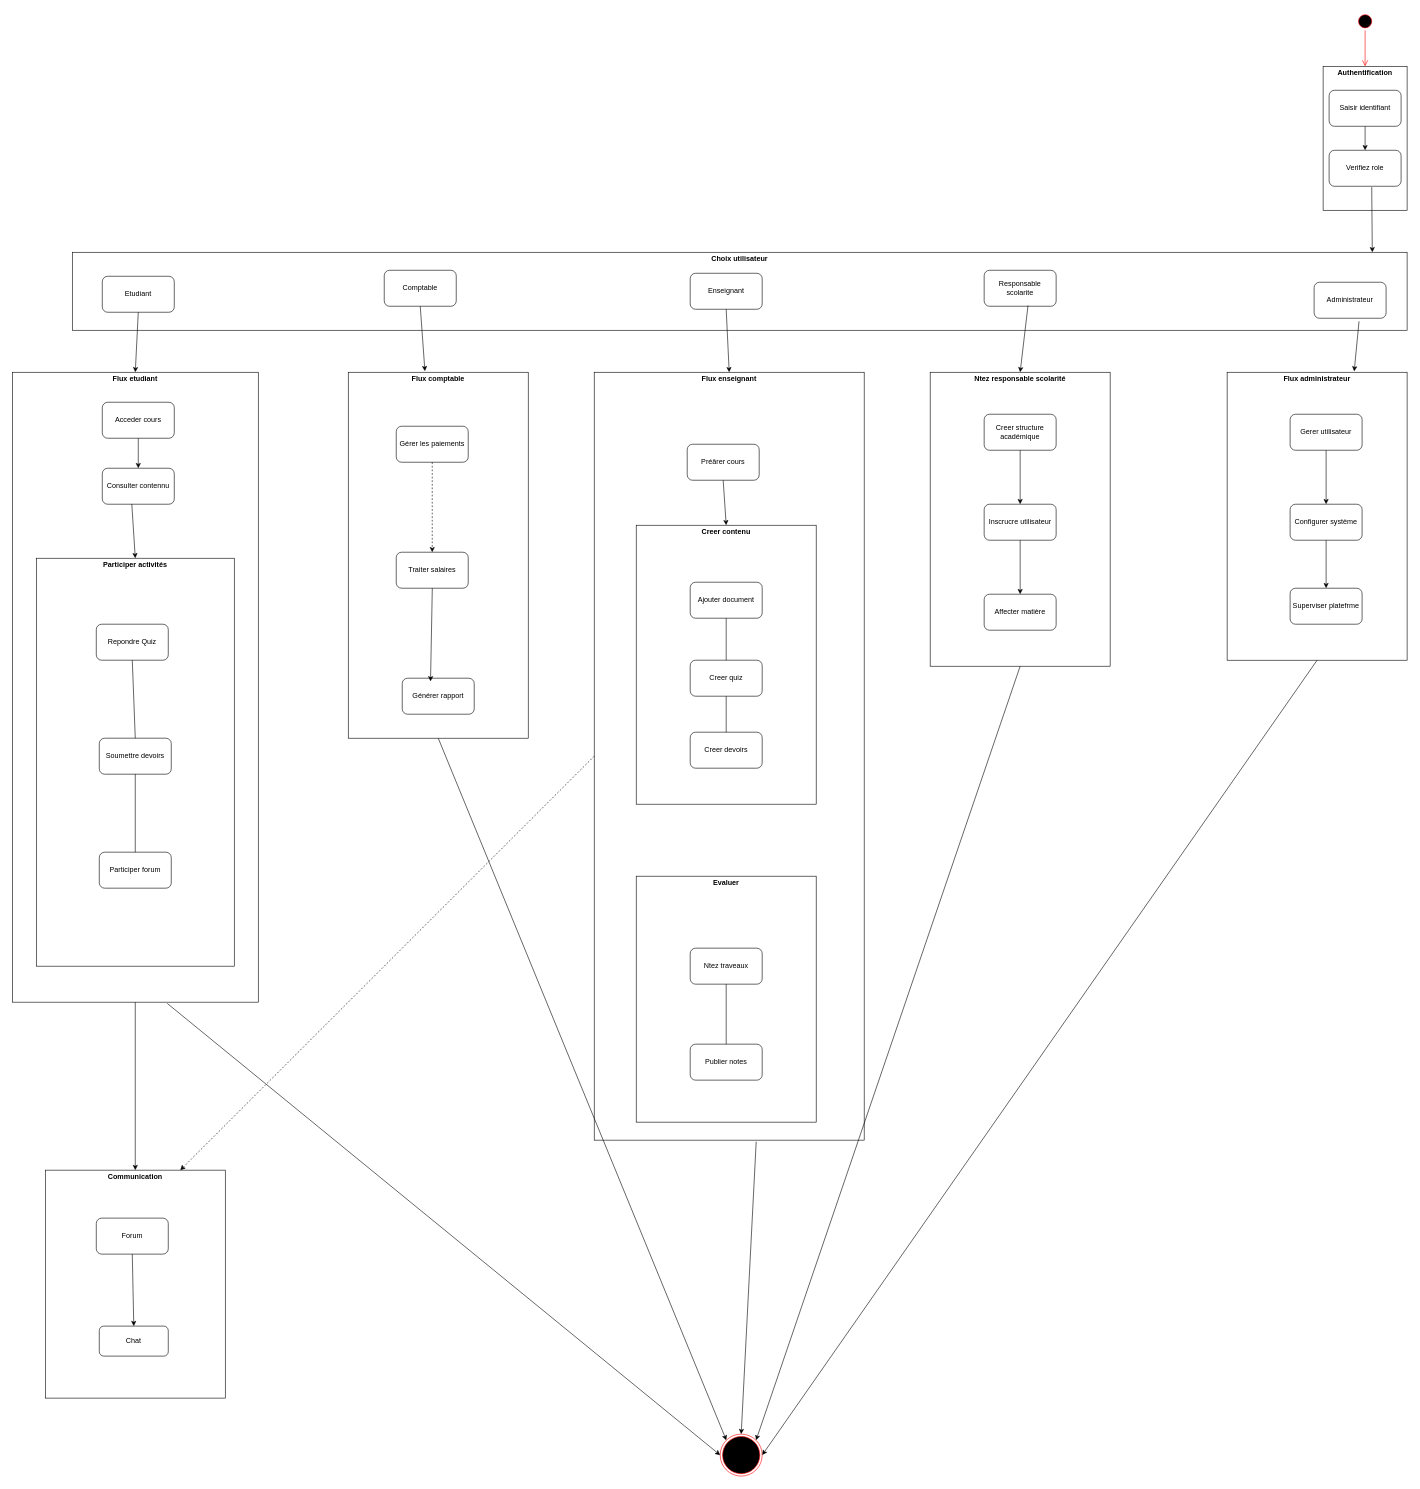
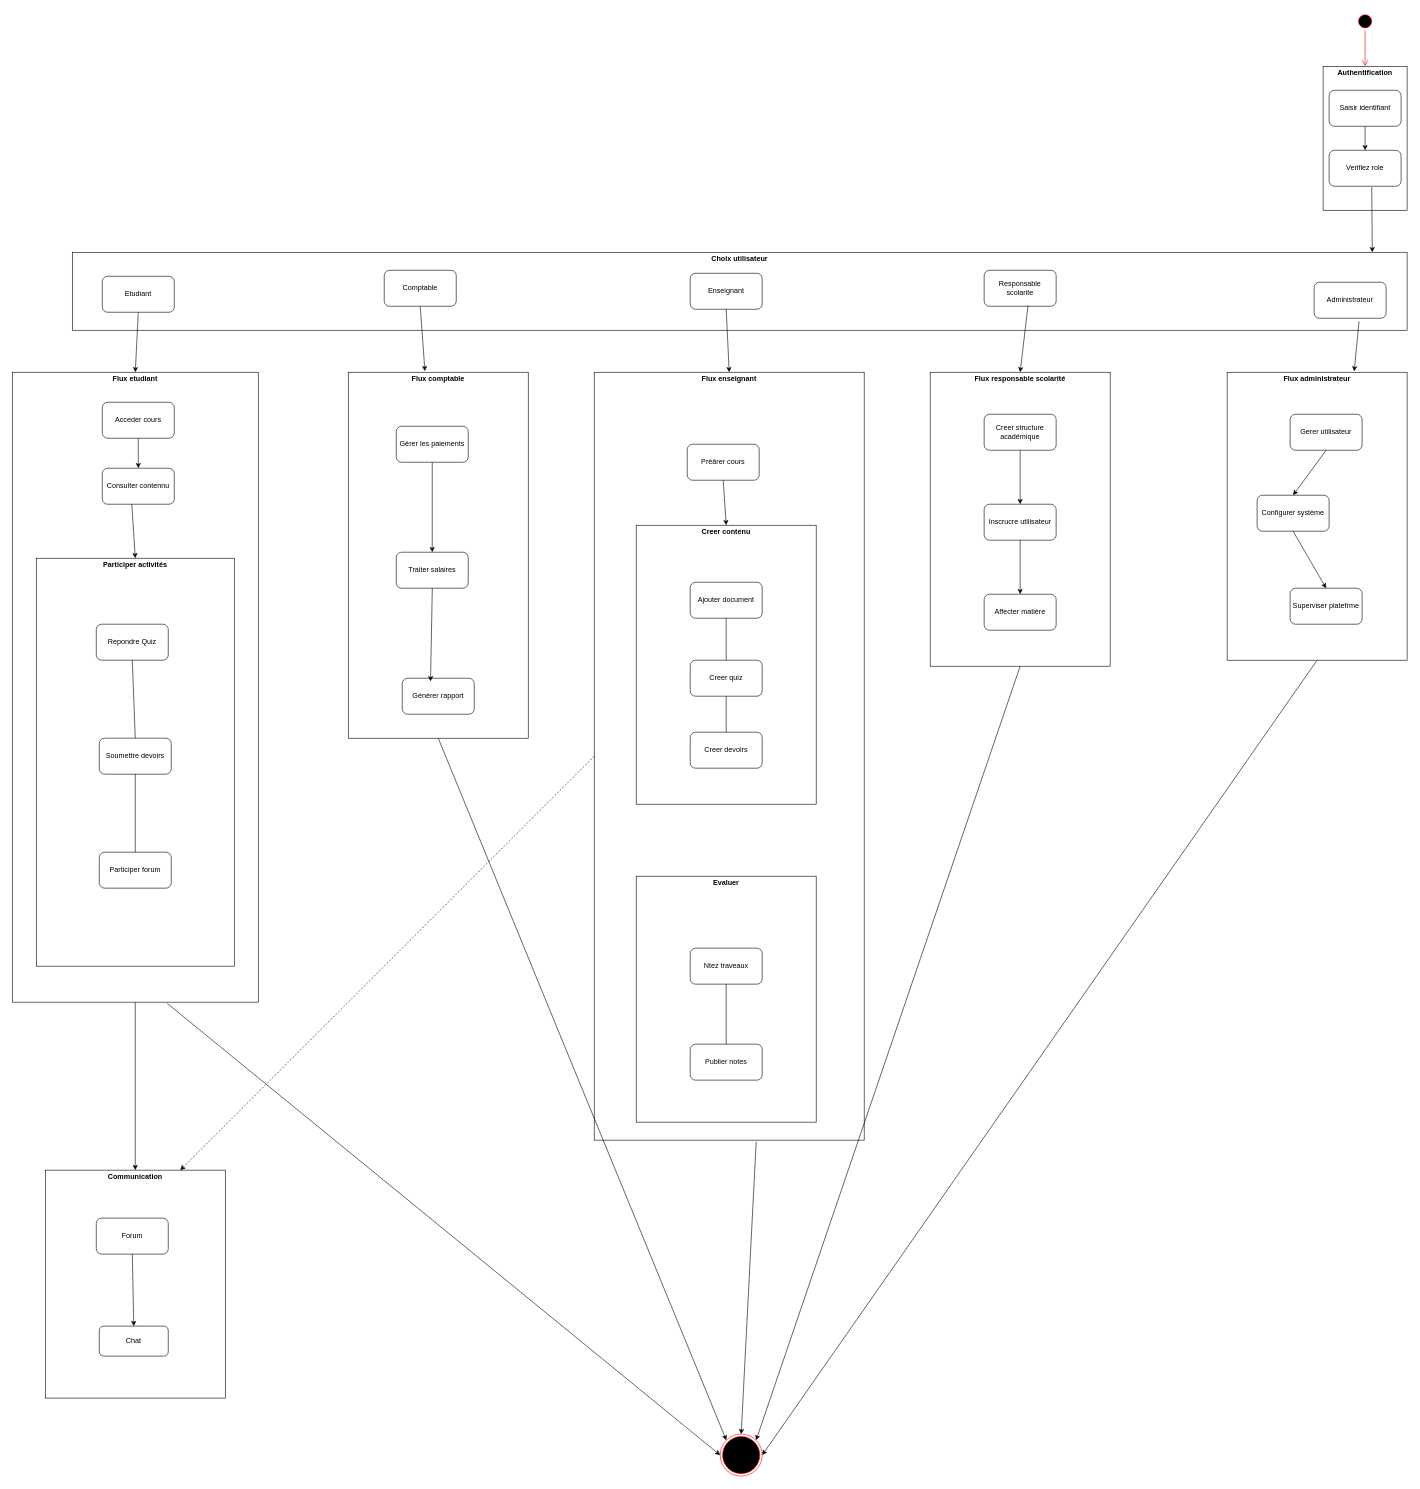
node "Ntez responsable scolarité": label "Ntez responsable scolarité" -> "Flux responsable scolarité"
edge "Gérer les paiements" -> "Traiter salaires": style dashed -> solid
node "Configurer système": moved (1326, 522) -> (1293, 513)
